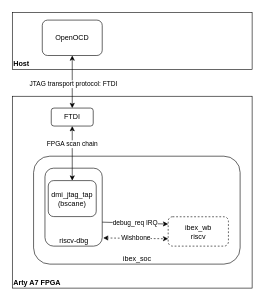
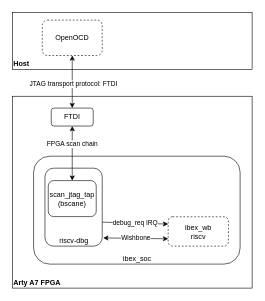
node "OpenOCD": style solid -> dashed
node "dmi_jtag_tap (bscane)": label "dmi_jtag_tap (bscane)" -> "scan_jtag_tap (bscane)"
edge "riscv-dbg" -- "ibex_wb riscv": style dashed -> solid
